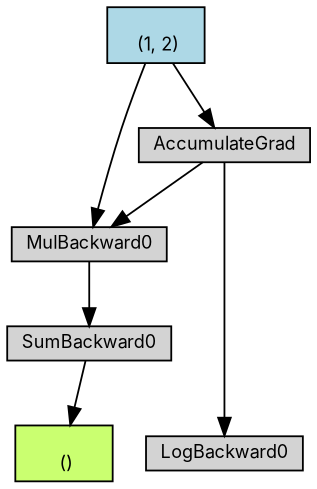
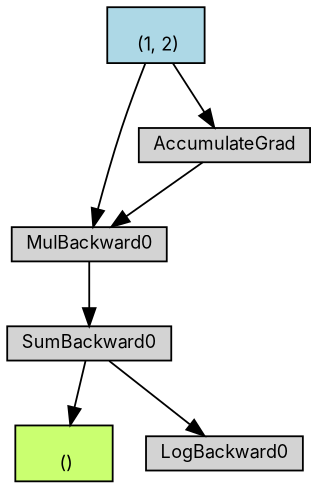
edge "AccumulateGrad" -> "LogBackward0": now "SumBackward0" -> "LogBackward0"
